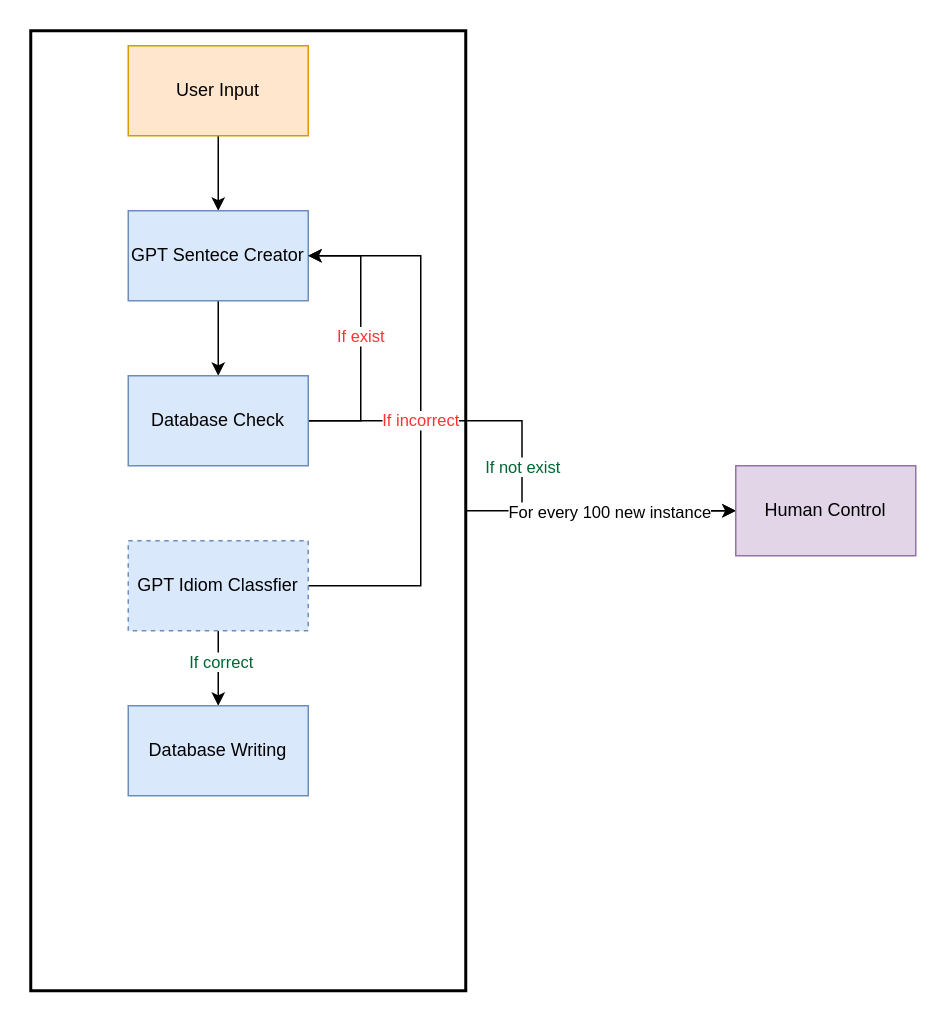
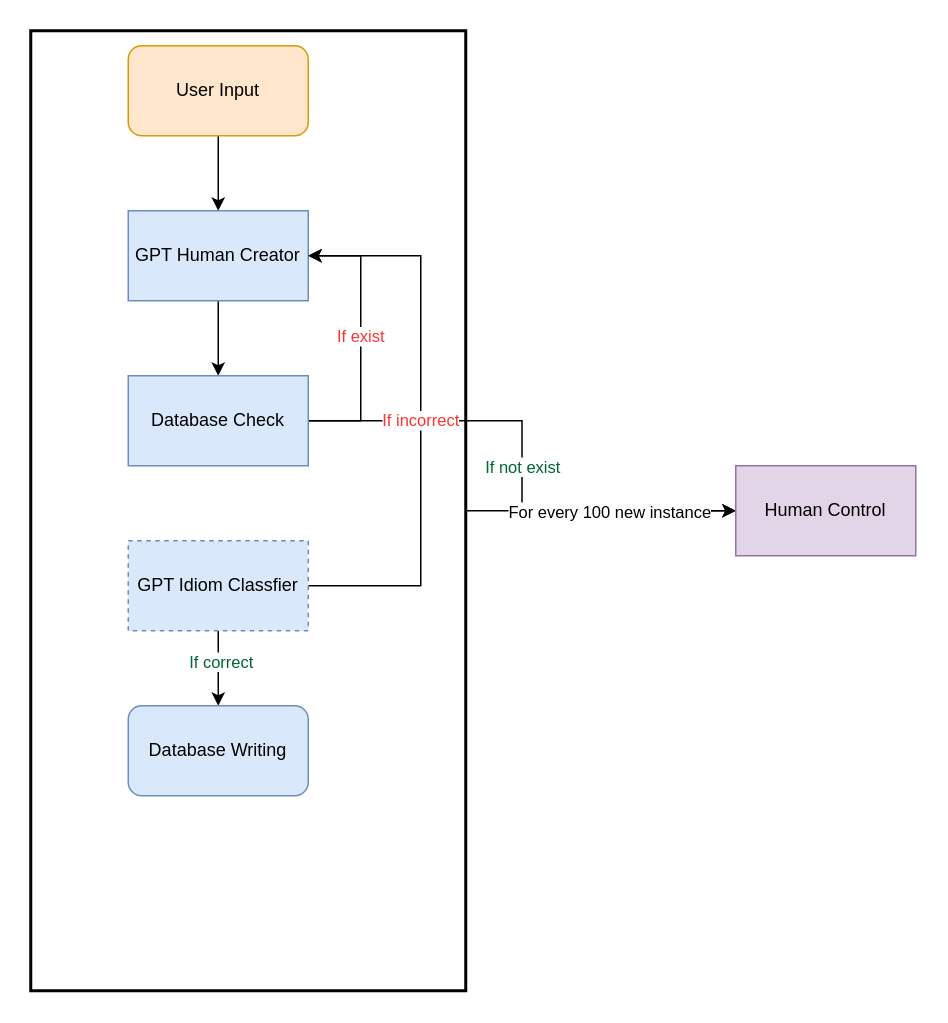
node "User Input": shape rectangle -> rounded rectangle
node "GPT Sentece Creator": label "GPT Sentece Creator" -> "GPT Human Creator"
node "Database Writing": shape rectangle -> rounded rectangle
